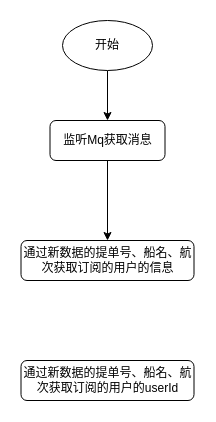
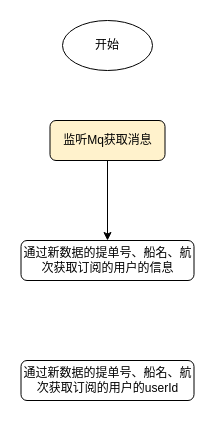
edge "开始" -> "监听Mq获取消息": removed
node "监听Mq获取消息": fillcolor #ffffff -> #fff2cc
